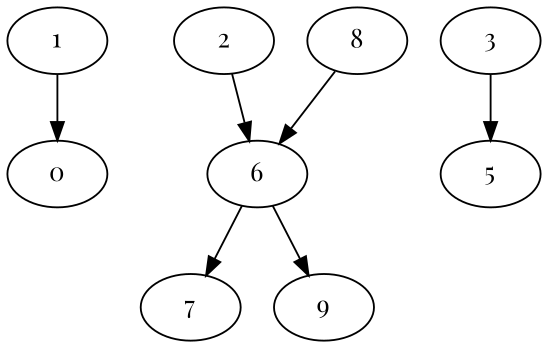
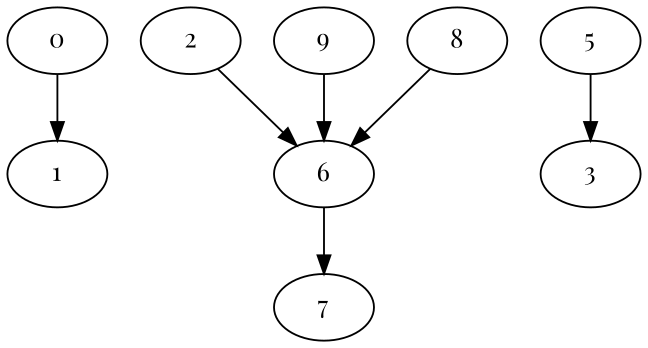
edge "1" -> "0": reversed
edge "3" -> "5": reversed
edge "6" -> "9": reversed
